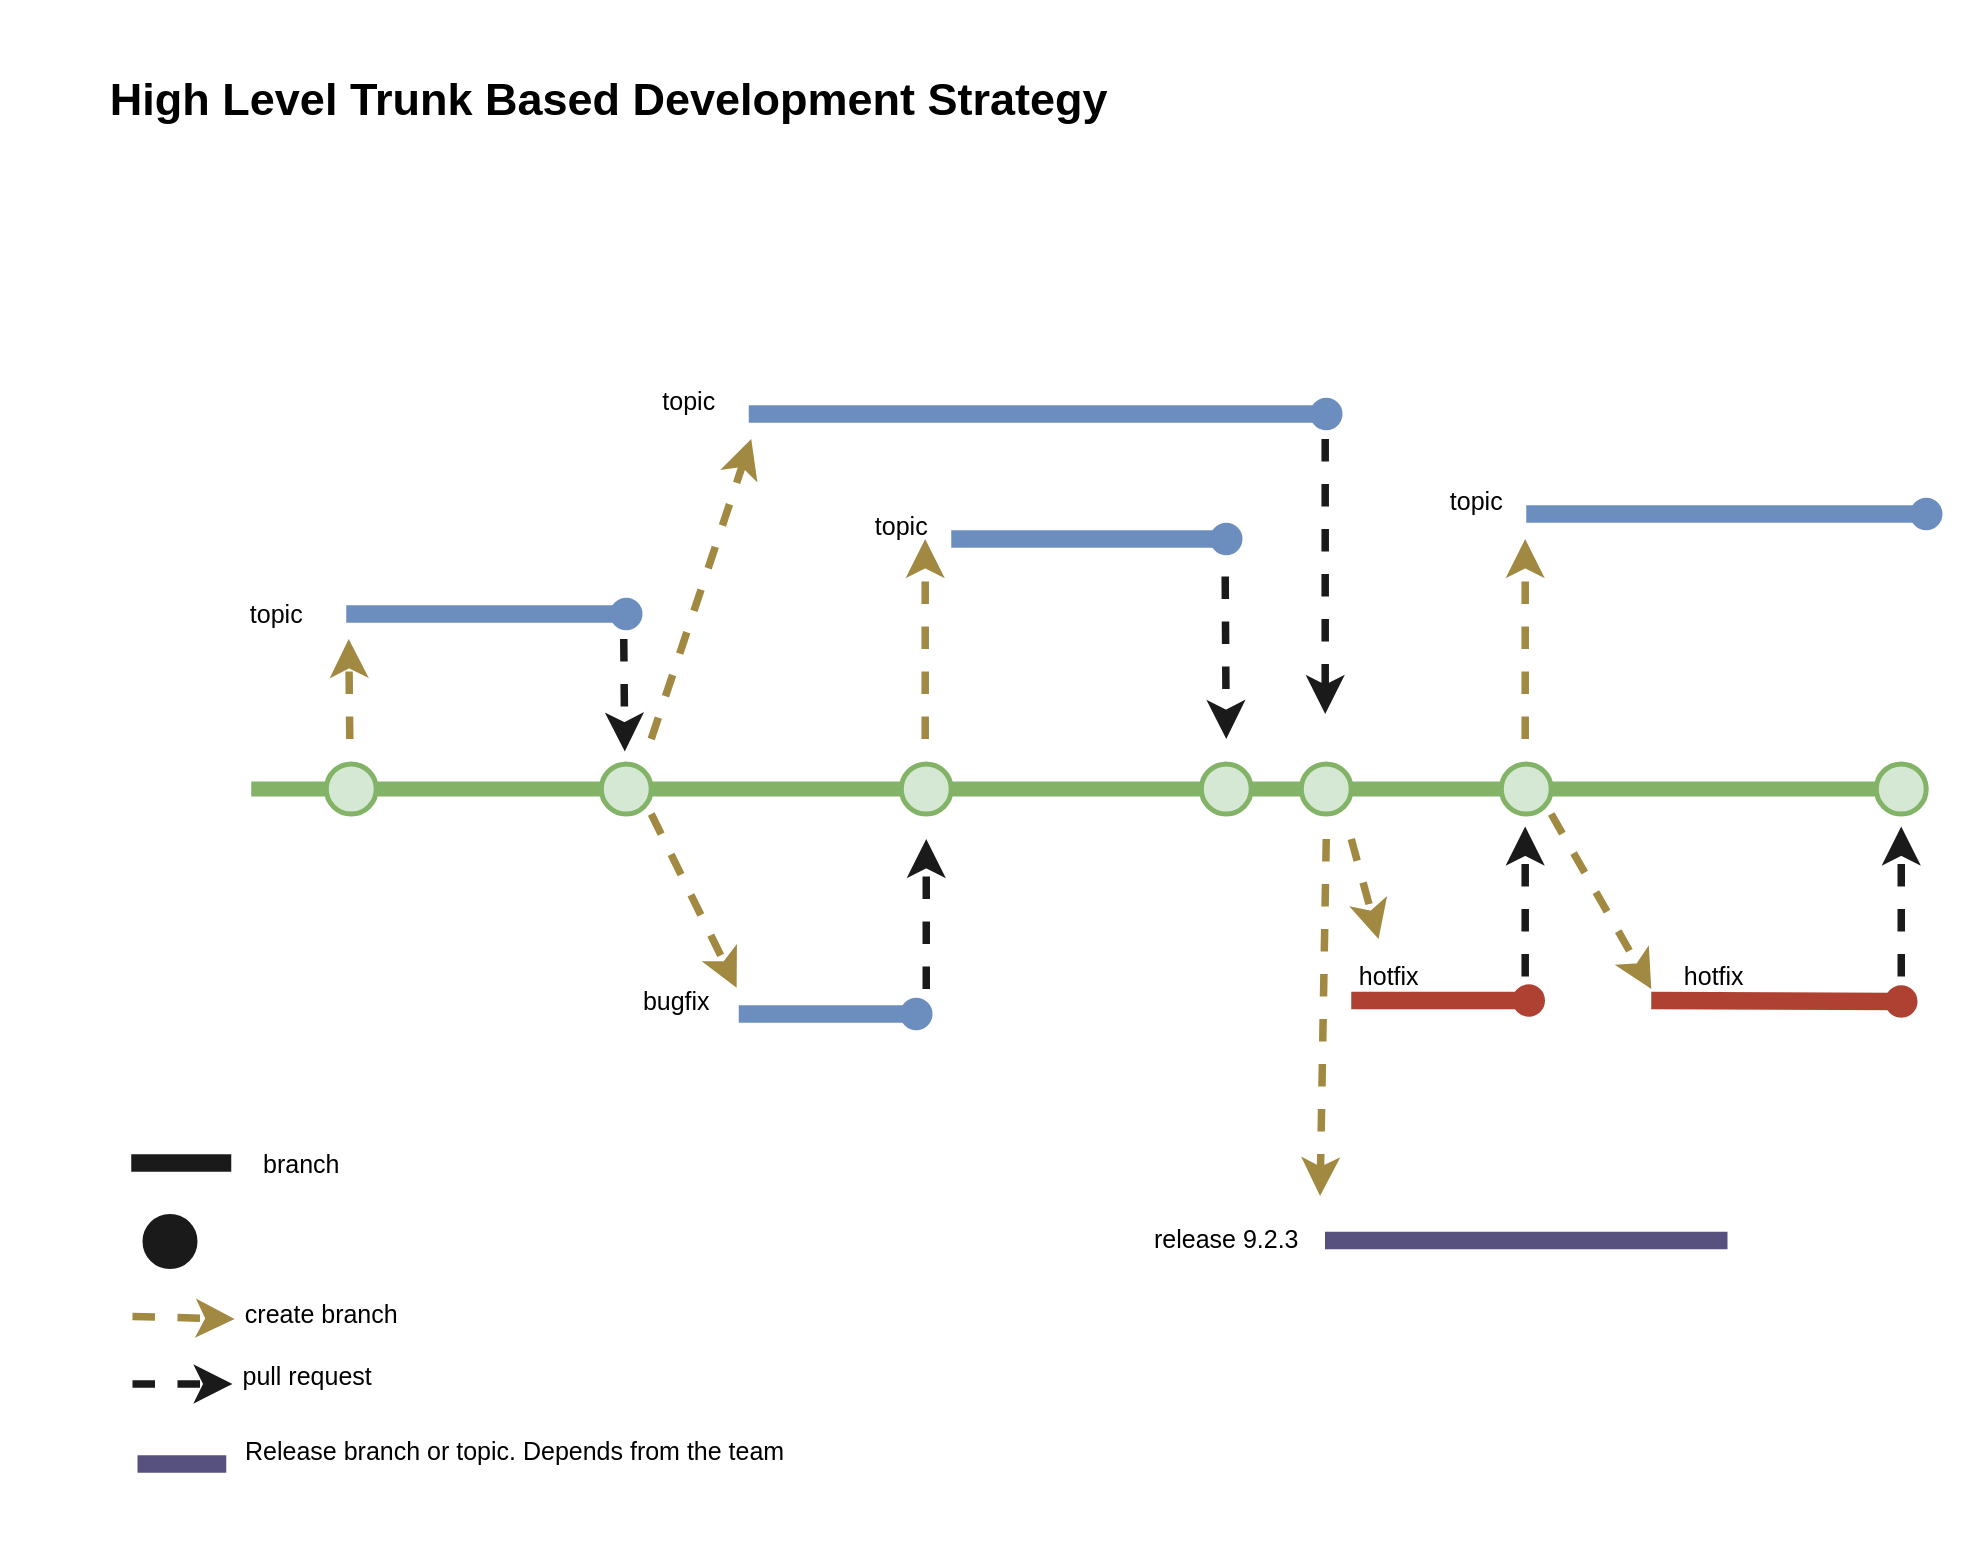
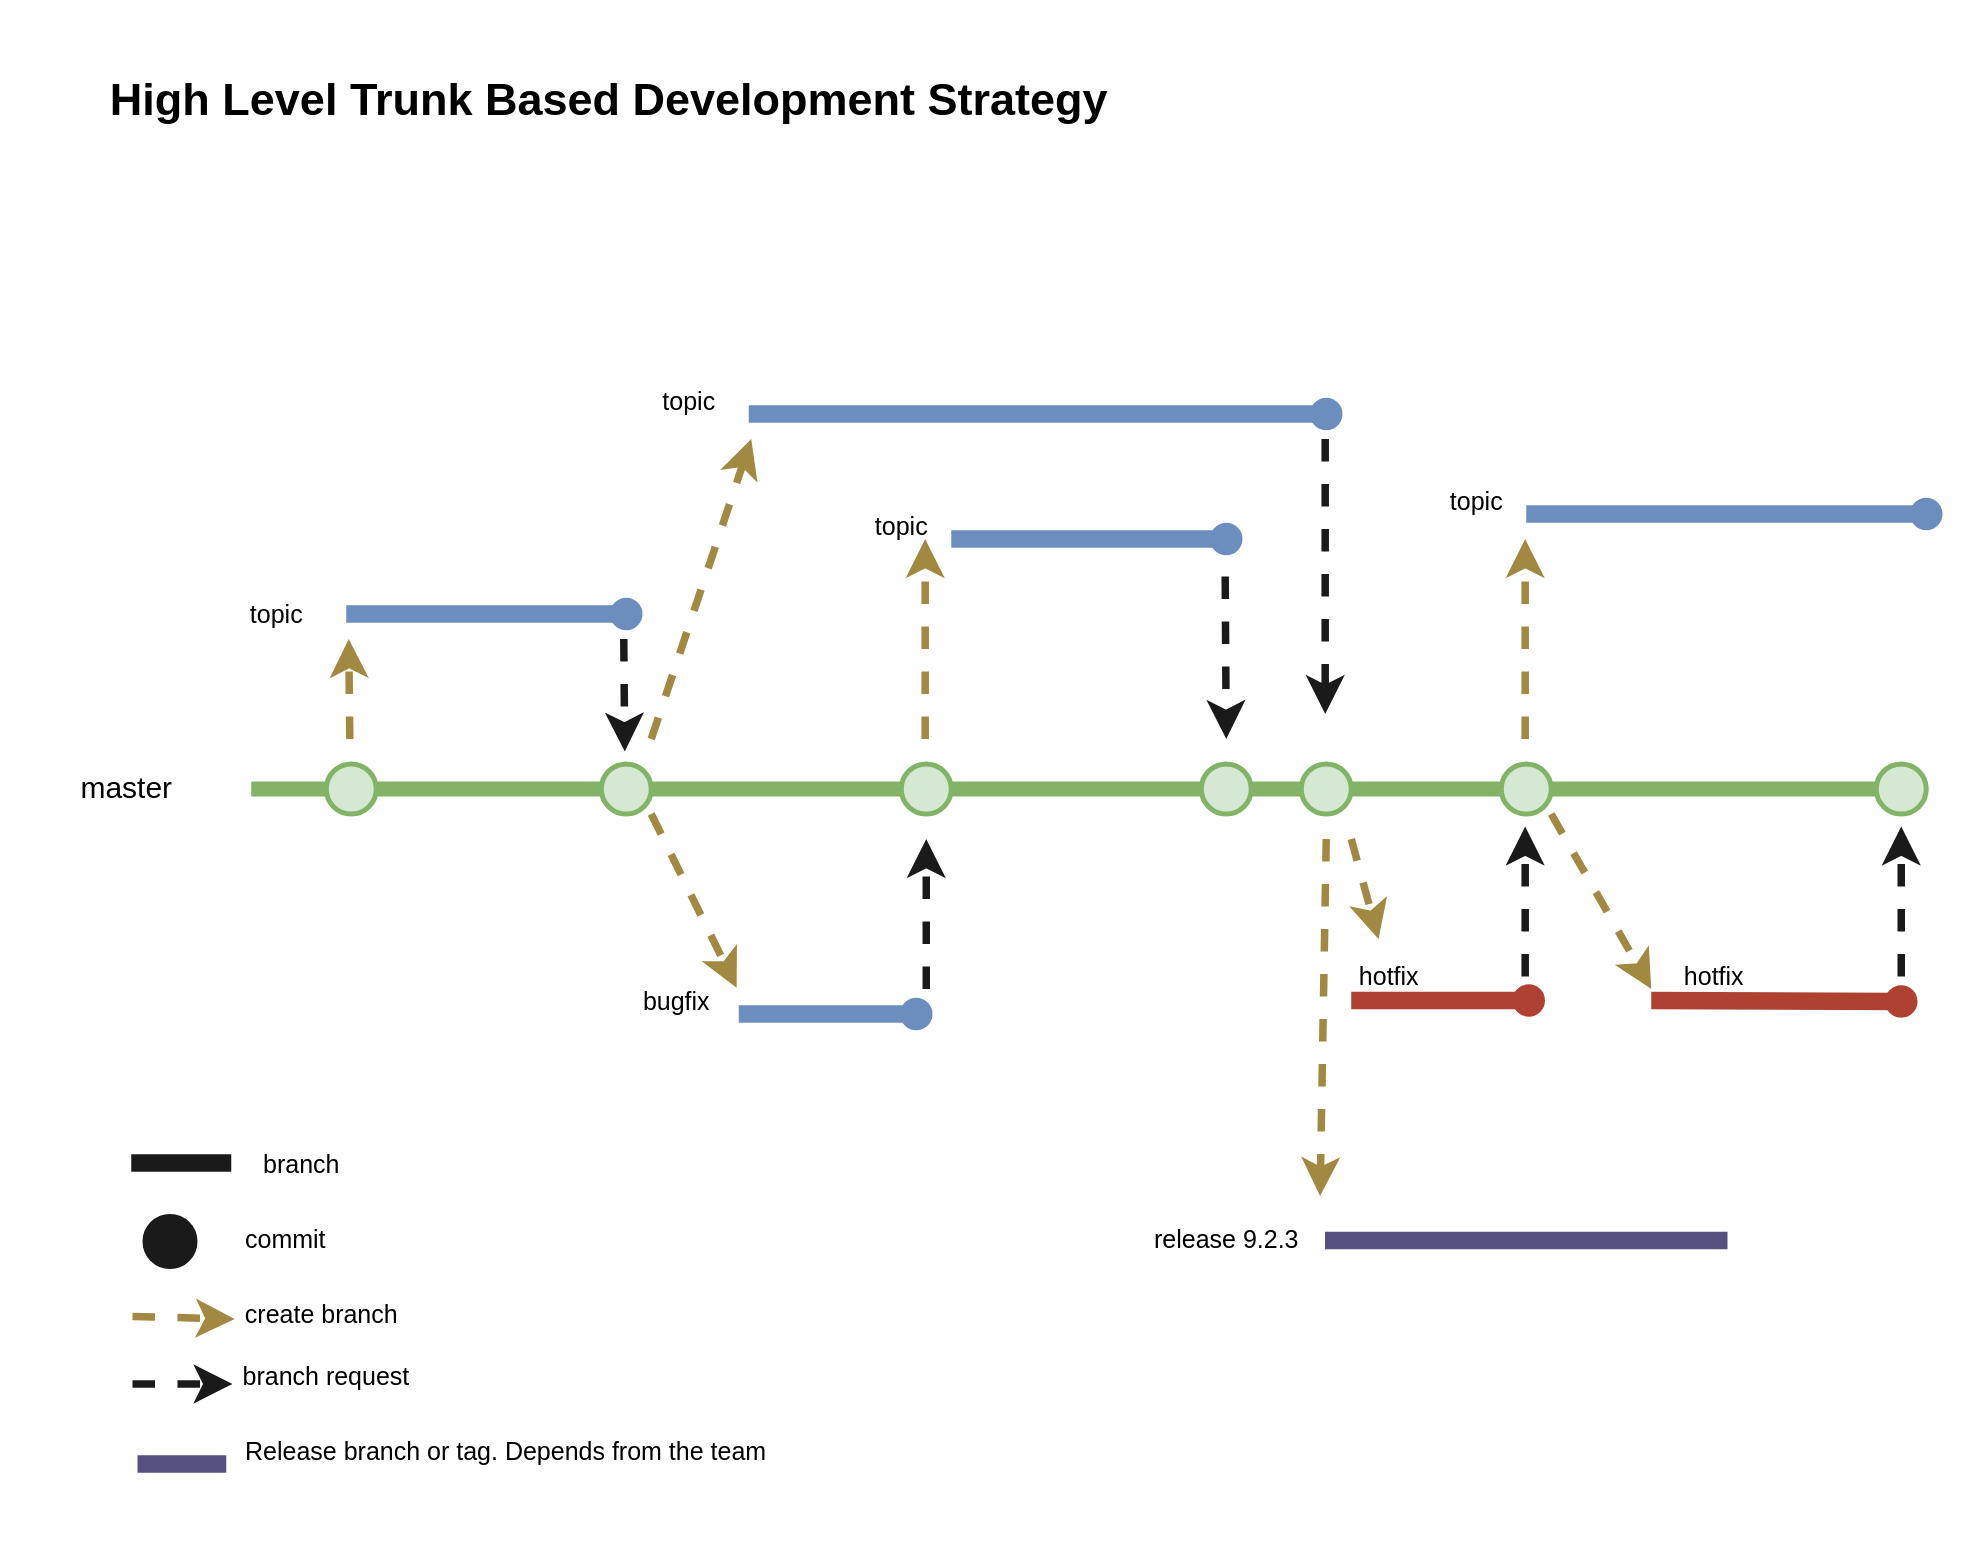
node "master": added
node "commit": added
node "pull request": label "pull request" -> "branch request"
node "Release branch or topic. Depends from the team": label "Release branch or topic. Depends from the team" -> "Release branch or tag. Depends from the team"
